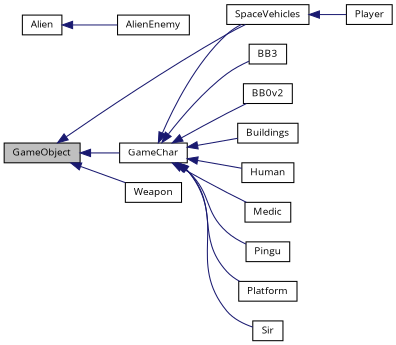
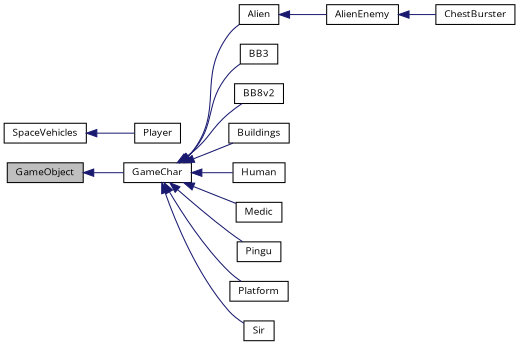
node "ChestBurster": added
edge "SpaceVehicles" -> "GameChar": now "Alien" -> "GameChar"
edge "SpaceVehicles" -> "GameObject": removed
node "BB0v2": label "BB0v2" -> "BB8v2"
node "Weapon": removed
